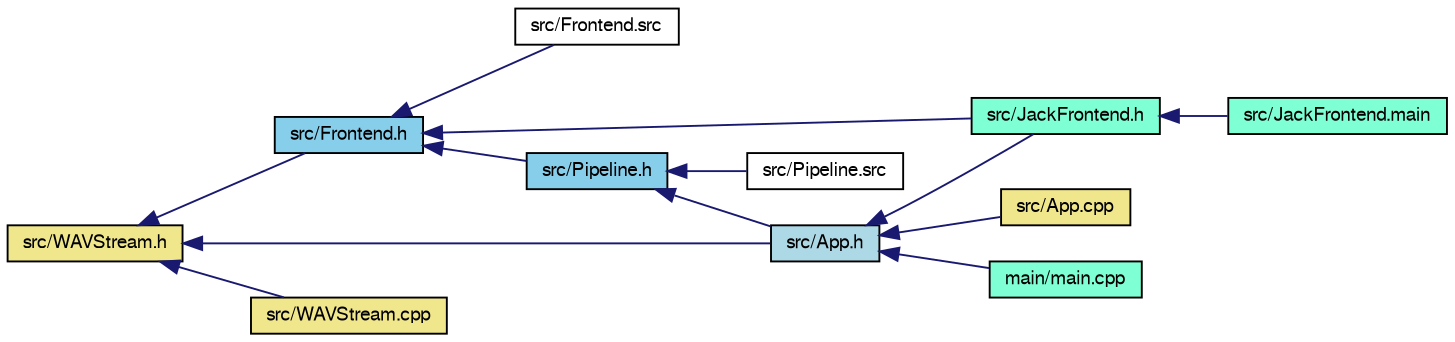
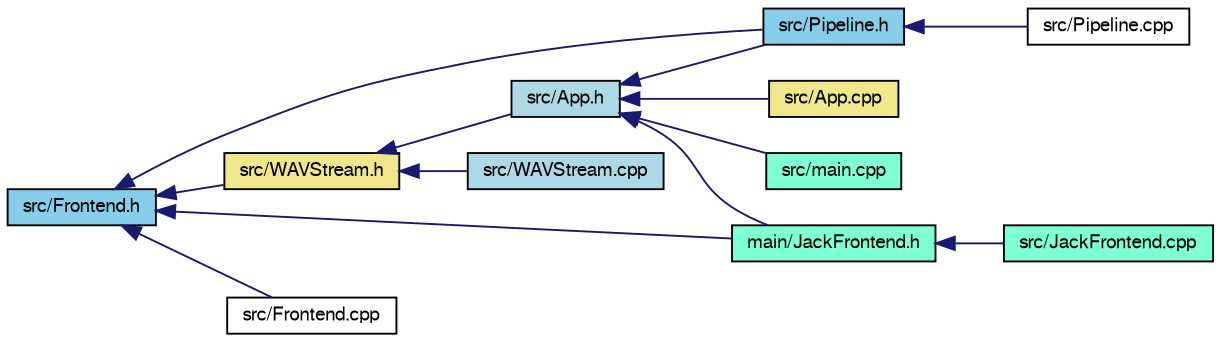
node "src/Frontend.src": label "src/Frontend.src" -> "src/Frontend.cpp"
node "src/JackFrontend.h": label "src/JackFrontend.h" -> "main/JackFrontend.h"
node "src/JackFrontend.main": label "src/JackFrontend.main" -> "src/JackFrontend.cpp"
node "src/Pipeline.src": label "src/Pipeline.src" -> "src/Pipeline.cpp"
edge "src/Frontend.h" -> "src/WAVStream.h": reversed
edge "src/App.h" -> "src/Pipeline.h": reversed
node "main/main.cpp": label "main/main.cpp" -> "src/main.cpp"
node "src/WAVStream.cpp": fillcolor khaki -> lightblue
